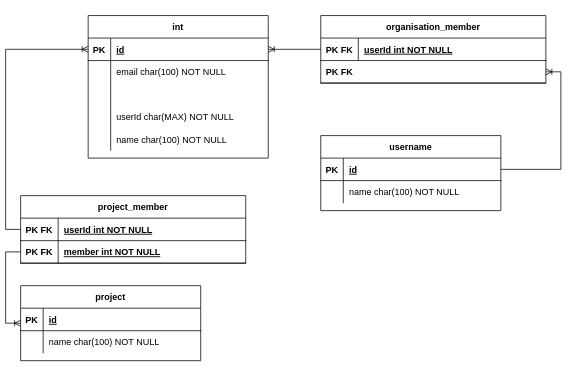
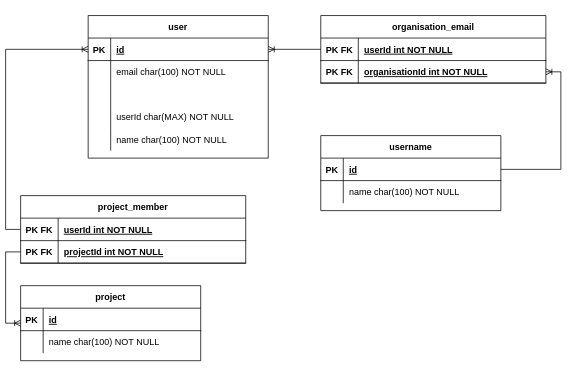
node "int": label "int" -> "user"
node "organisation_member": label "organisation_member" -> "organisation_email"
node "organisationId int NOT NULL": added
node "member int NOT NULL": label "member int NOT NULL" -> "projectId int NOT NULL"
